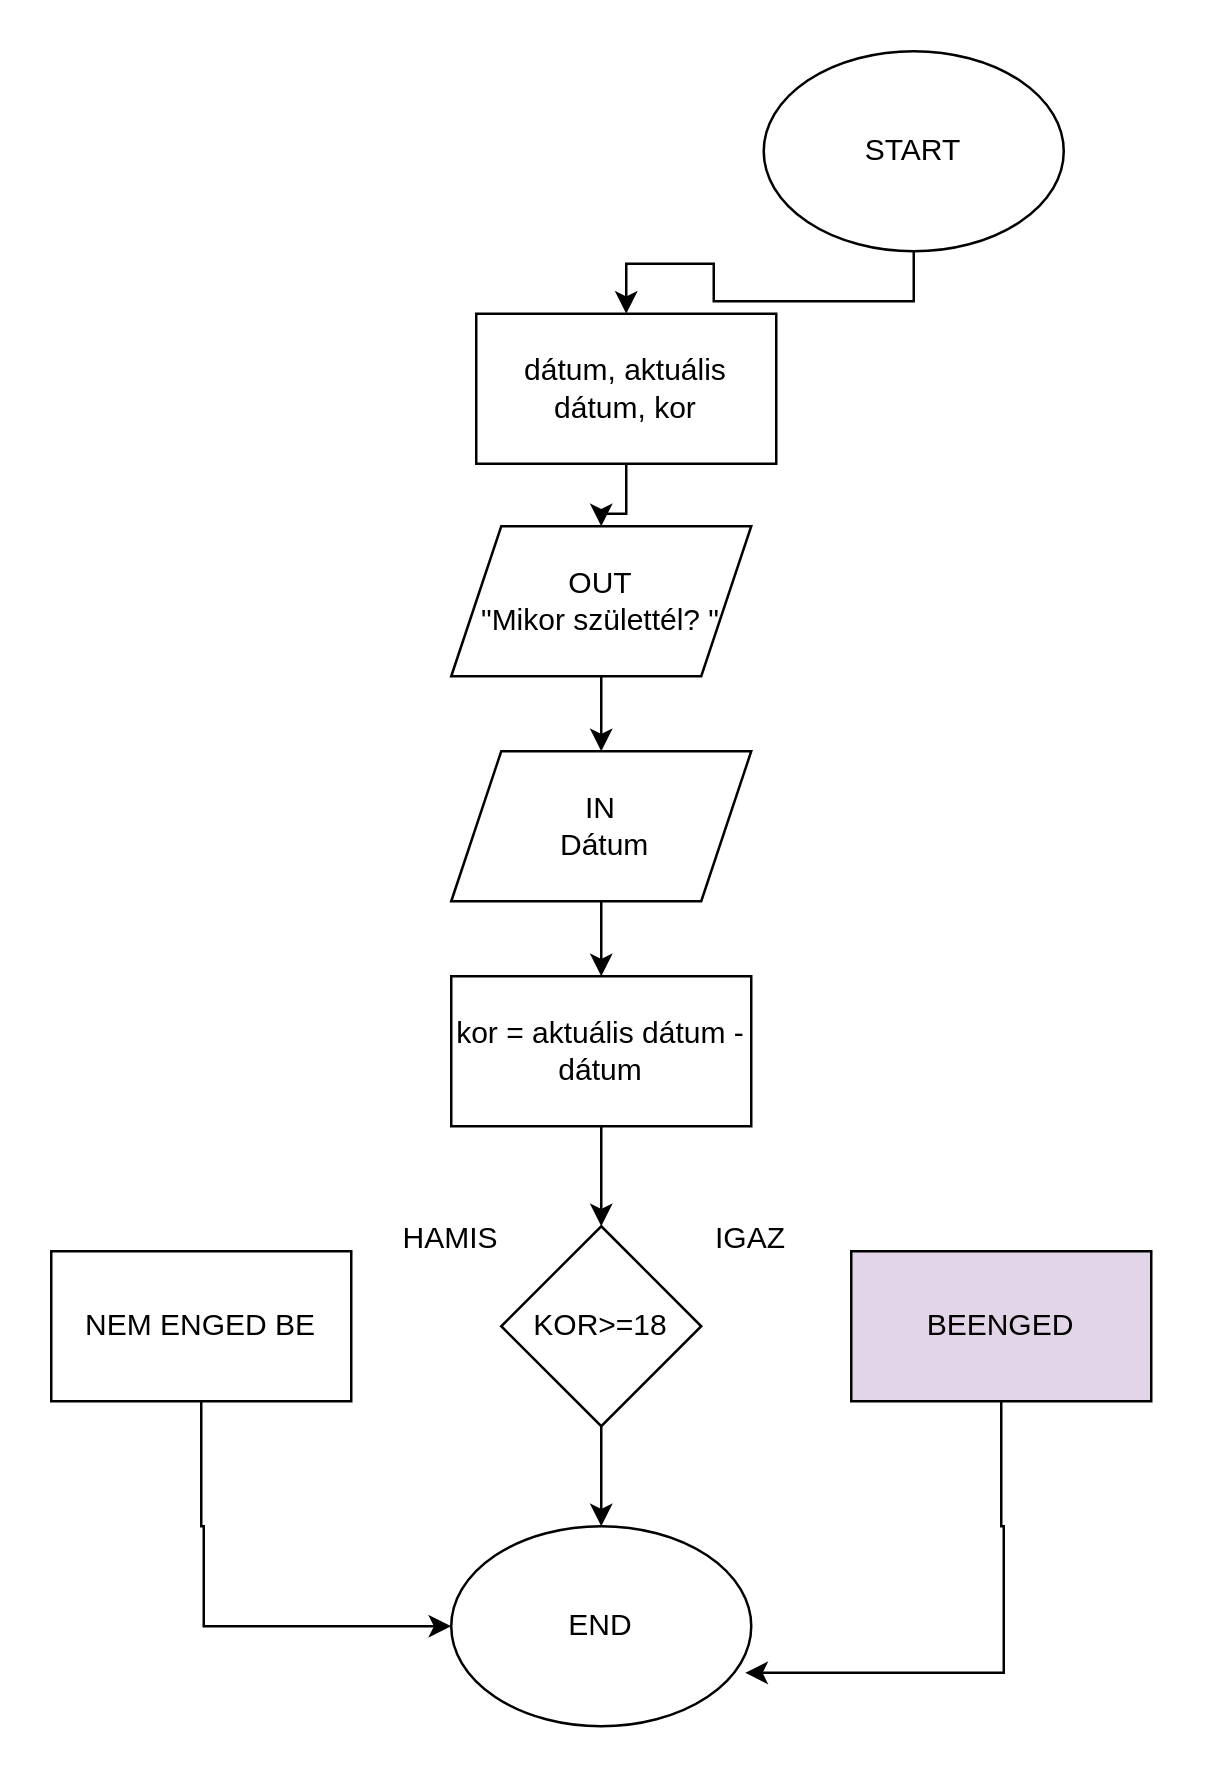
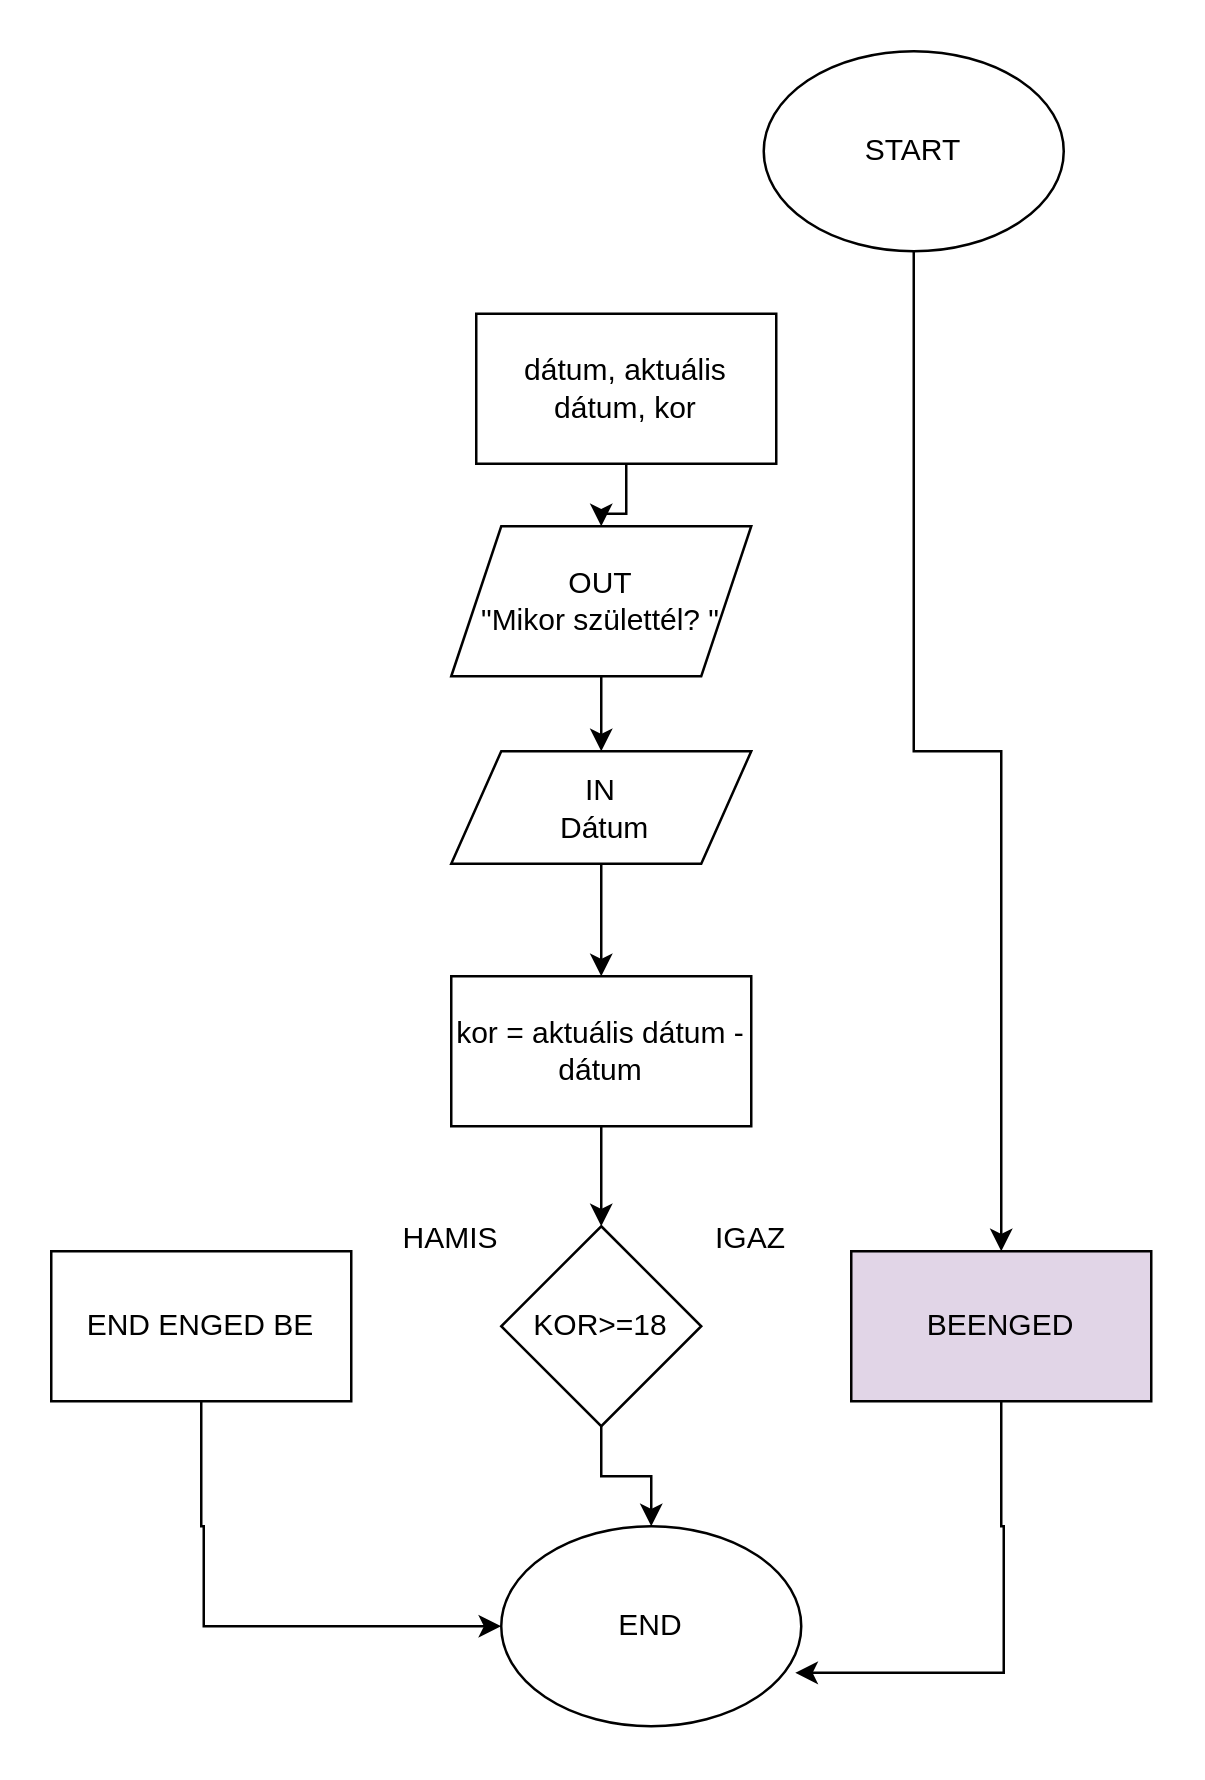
edge "START" -> "dátum, aktuális dátum, kor": now "START" -> "BEENGED"
node "IN Dátum": size 300x150 -> 300x113
node "NEM ENGED BE": label "NEM ENGED BE" -> "END ENGED BE"
node "END": moved (601, 1626) -> (651, 1626)
